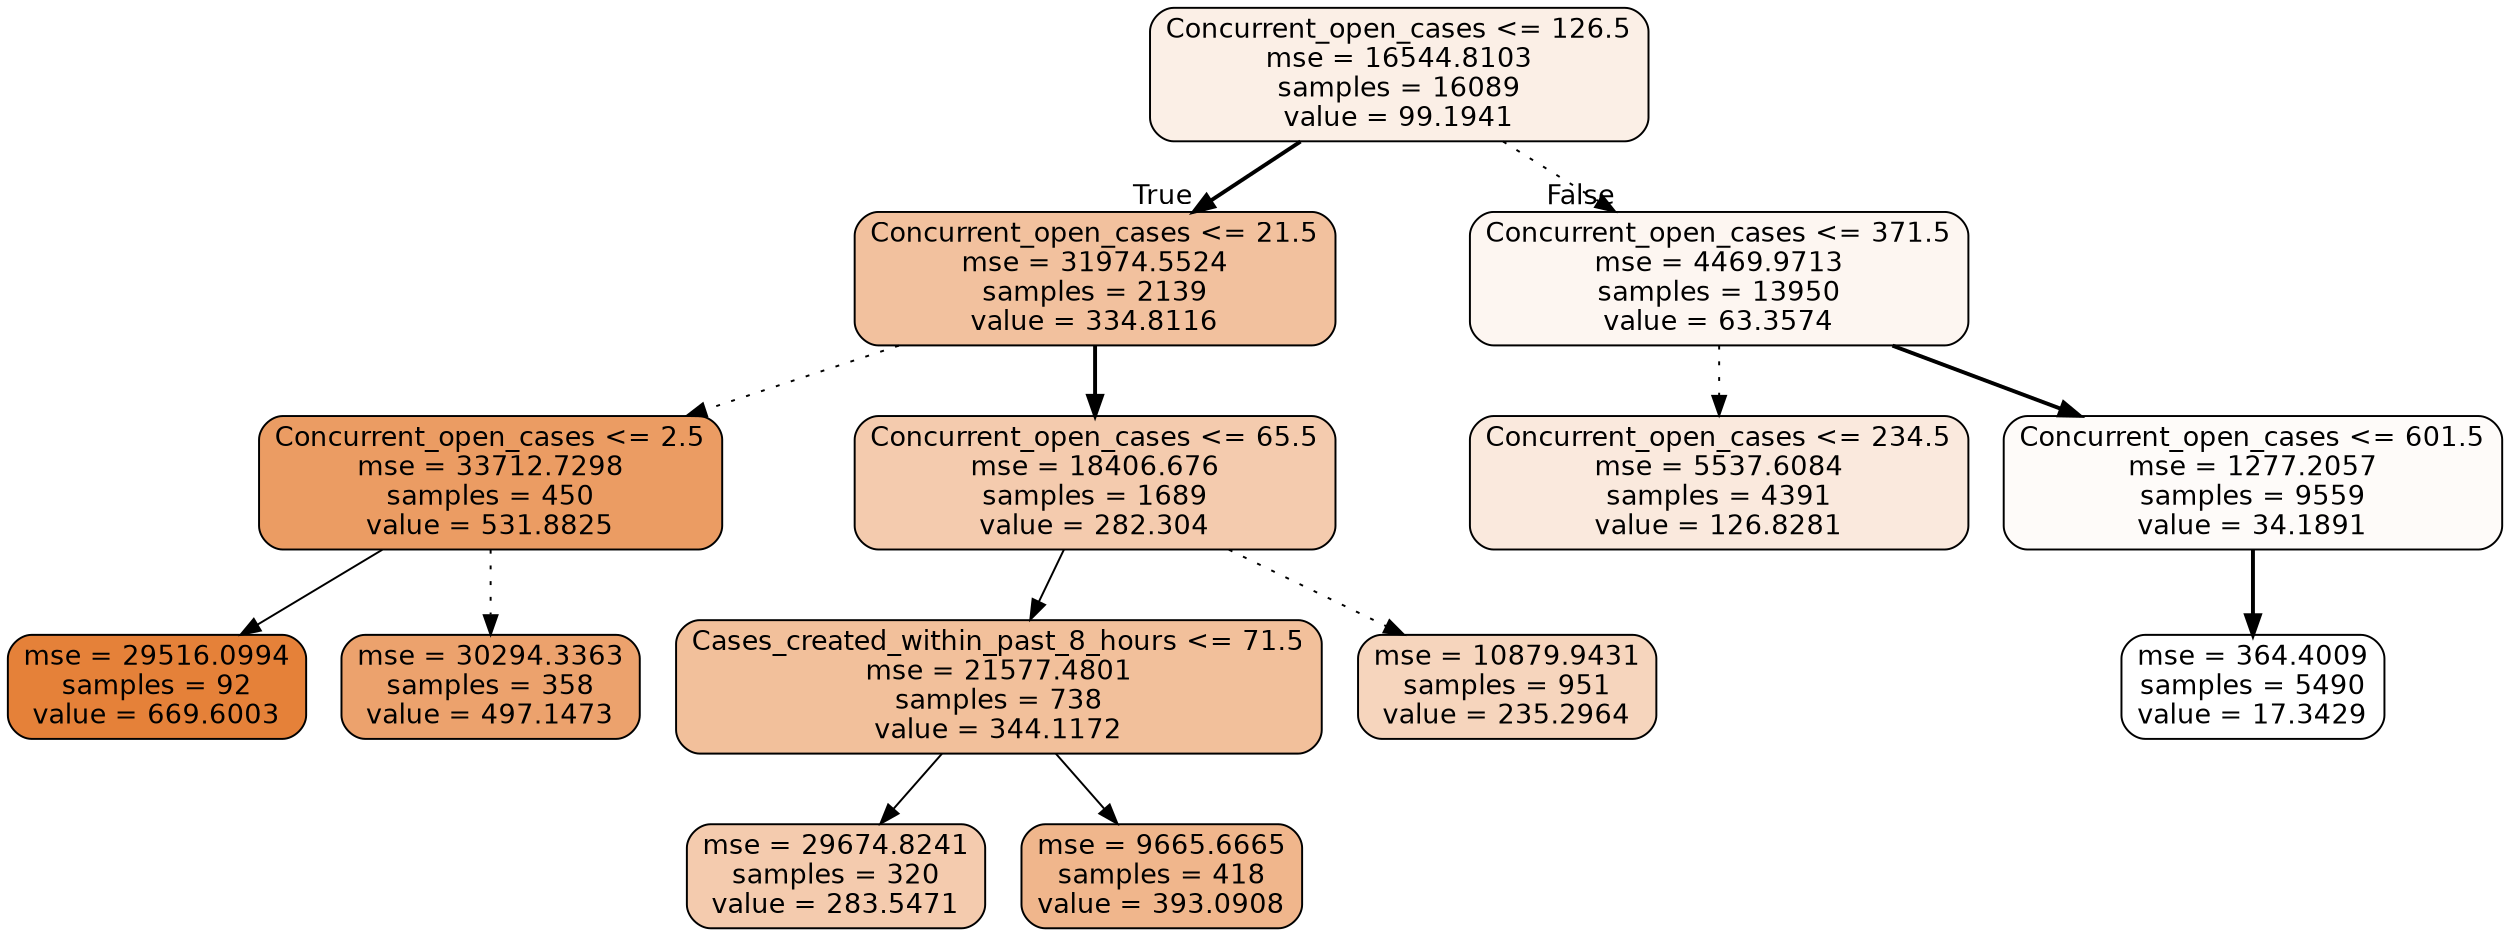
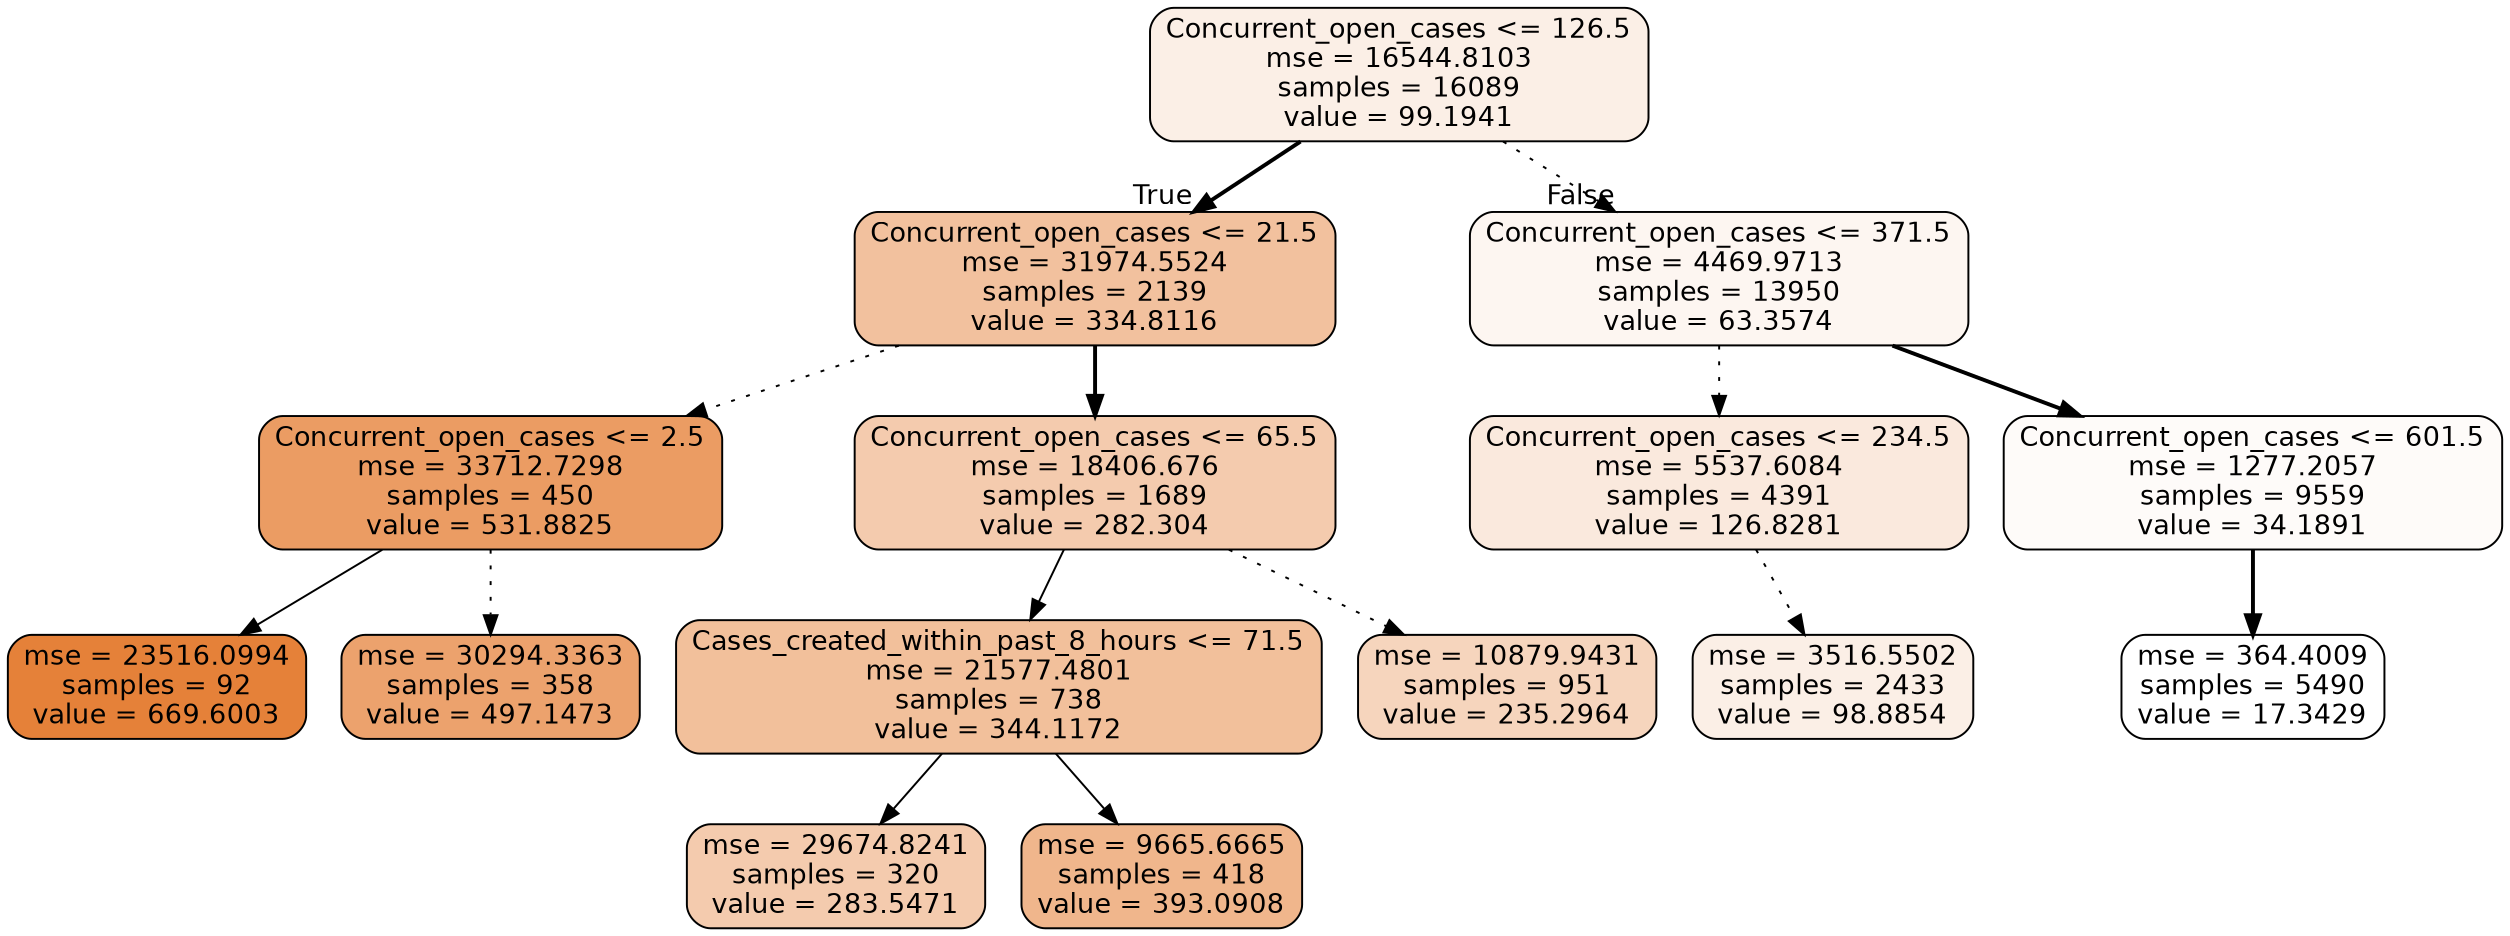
node "mse = 29516.0994 samples = 92 value = 669.6003": label "mse = 29516.0994 samples = 92 value = 669.6003" -> "mse = 23516.0994 samples = 92 value = 669.6003"
node "mse = 3516.5502 samples = 2433 value = 98.8854": added
